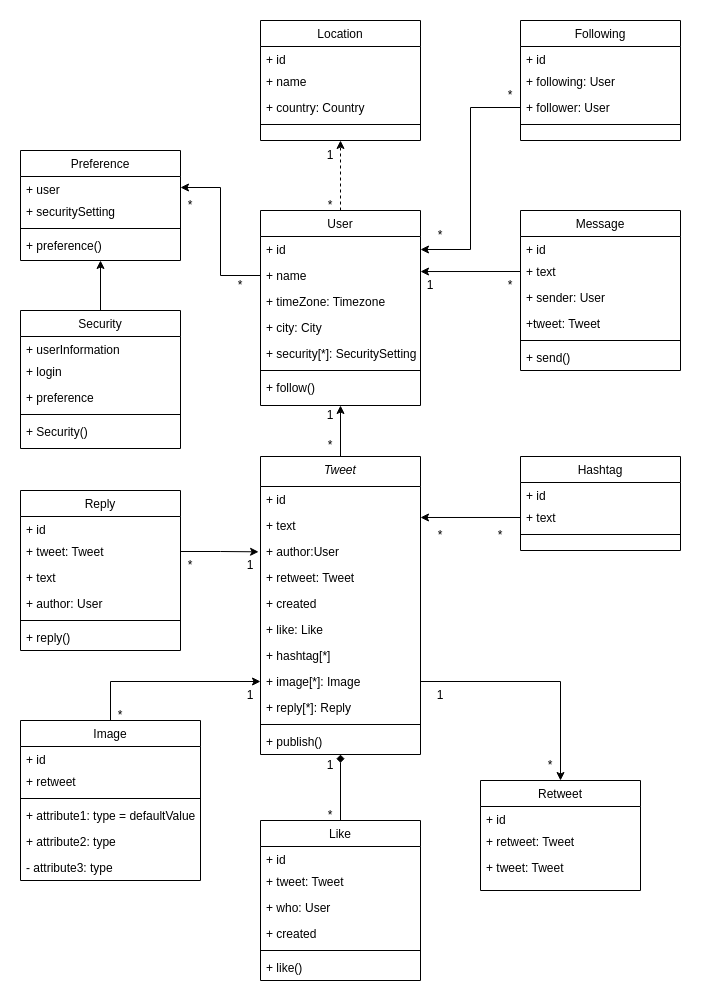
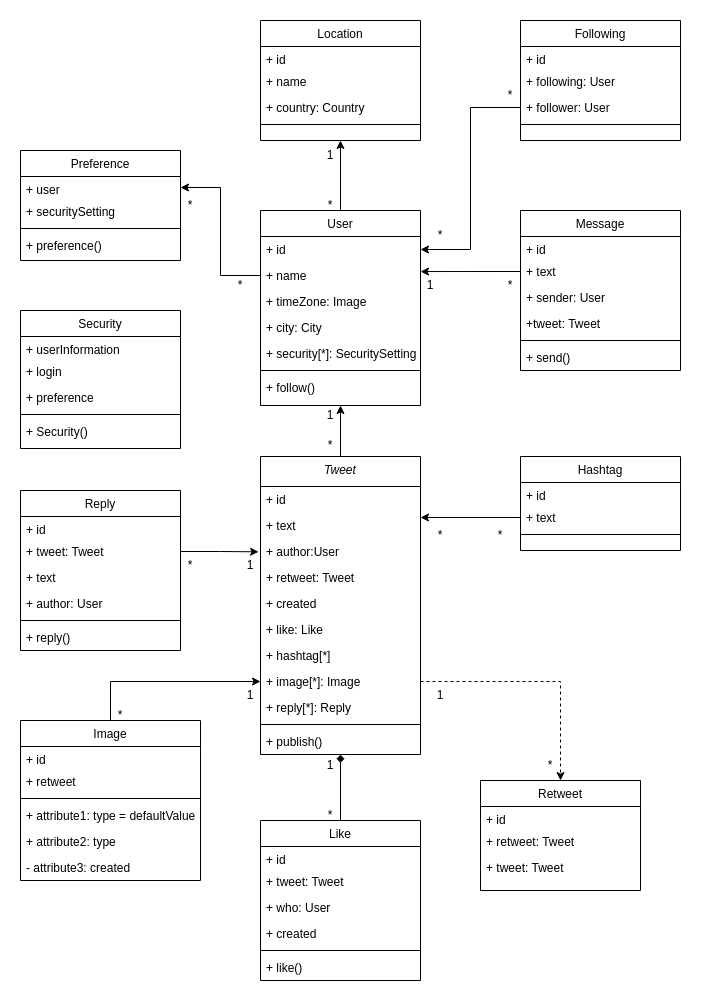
edge "User" -> "Location": style dashed -> solid
edge "Security" -> "Preference": removed
node "+ timeZone: Timezone": label "+ timeZone: Timezone" -> "+ timeZone: Image"
edge "+ image[*]: Image" -> "Retweet": style solid -> dashed
node "- attribute3: type": label "- attribute3: type" -> "- attribute3: created"
